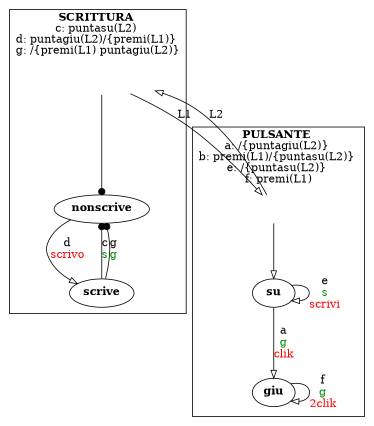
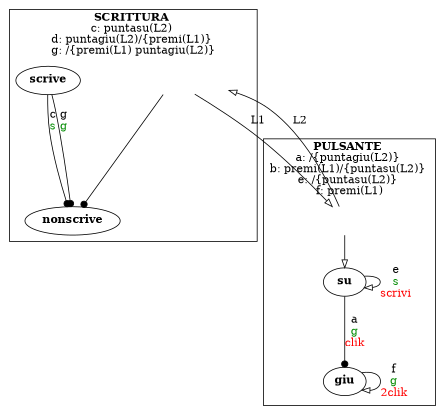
edge "nonscrive" -> "scrive": removed, label "d scrivo"
edge "su" -> "giu": arrowhead onormal -> dot
